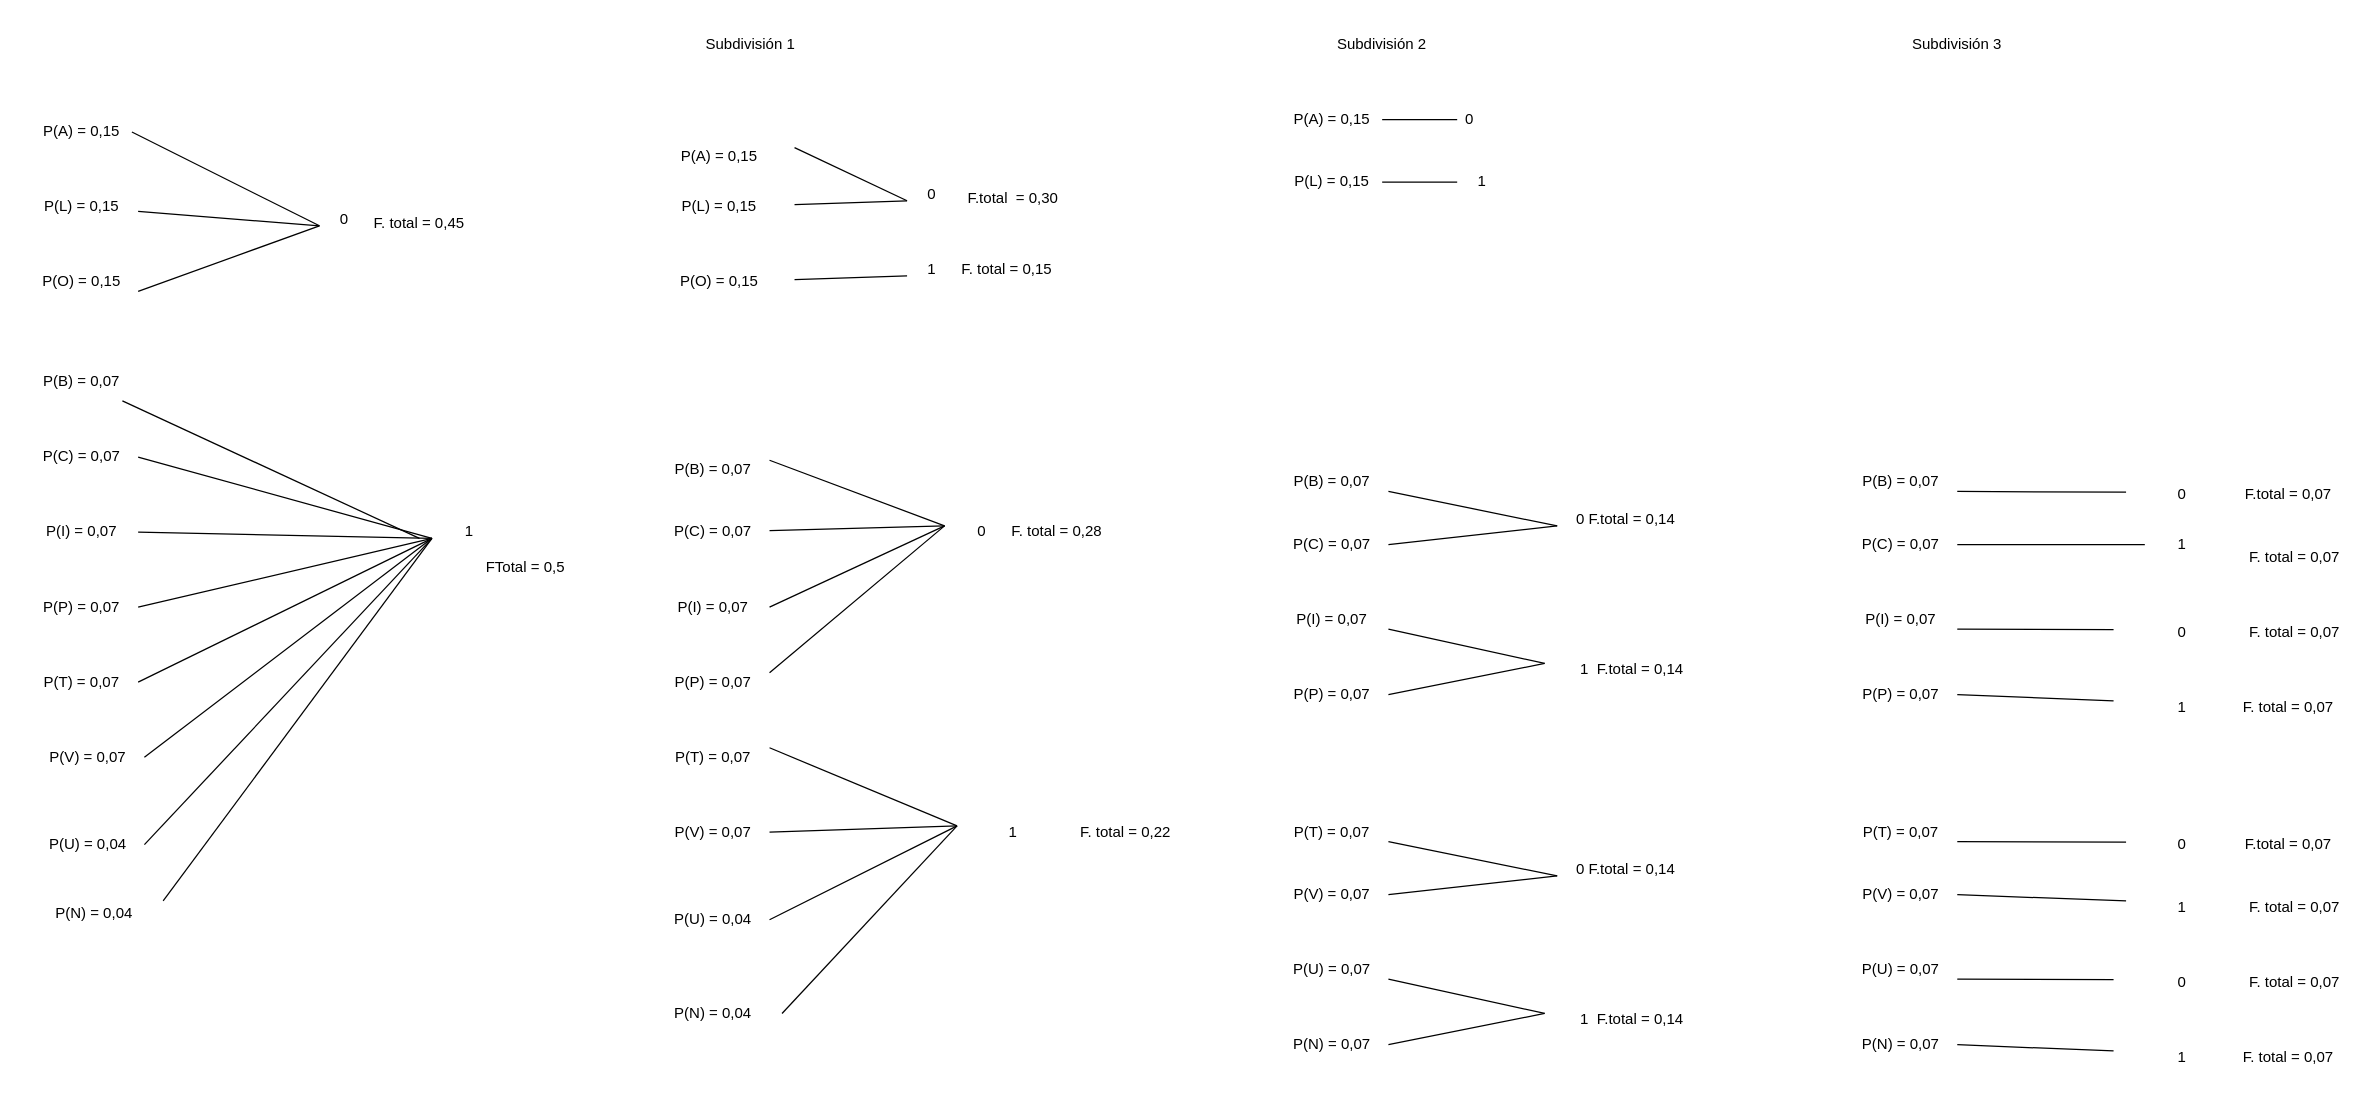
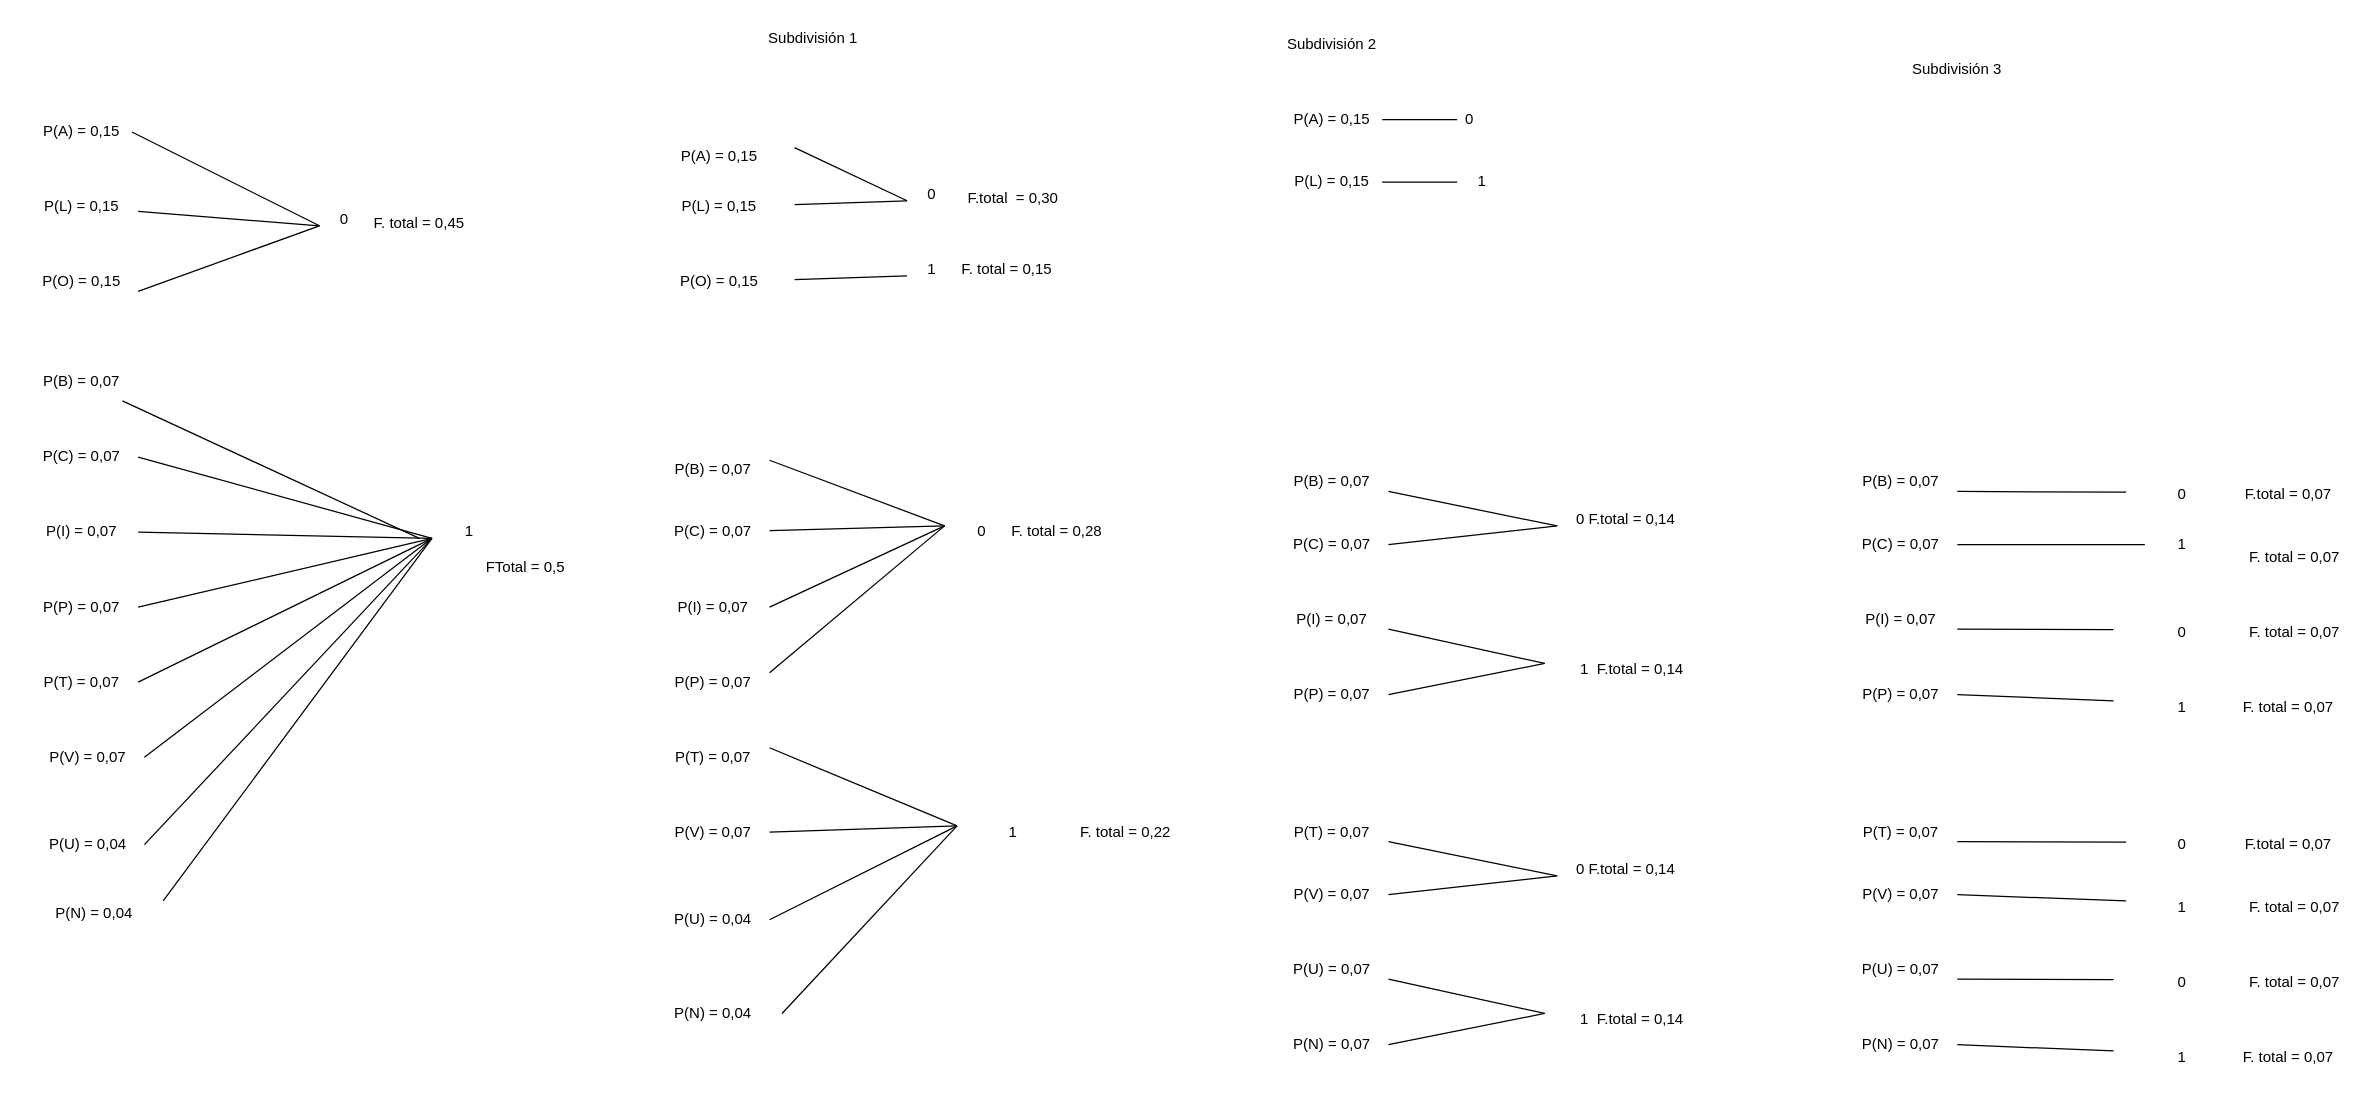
node "Subdivisión 1": moved (751, 44) -> (813, 38)
node "Subdivisión 2": moved (1382, 44) -> (1332, 44)
node "Subdivisión 3": moved (1957, 44) -> (1957, 69)
